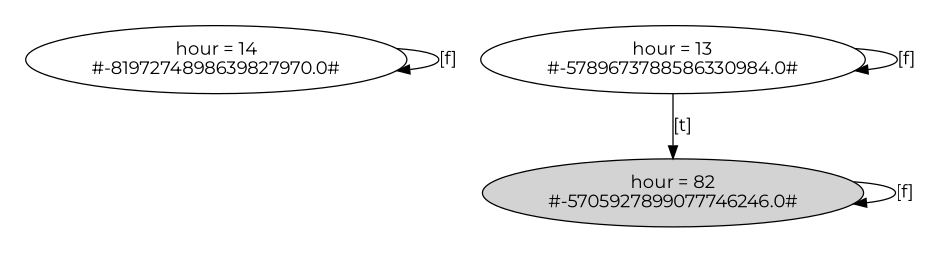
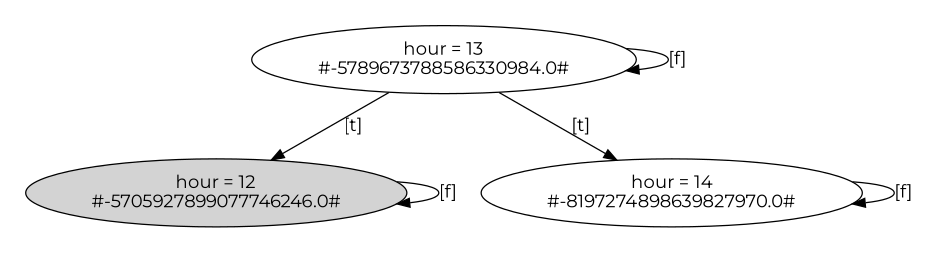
edge "hour = 13 #-5789673788586330984.0#" -> "hour = 14 #-8197274898639827970.0#": added, label "[t]"
node "hour = 82 #-5705927899077746246.0#": label "hour = 82 #-5705927899077746246.0#" -> "hour = 12 #-5705927899077746246.0#"
